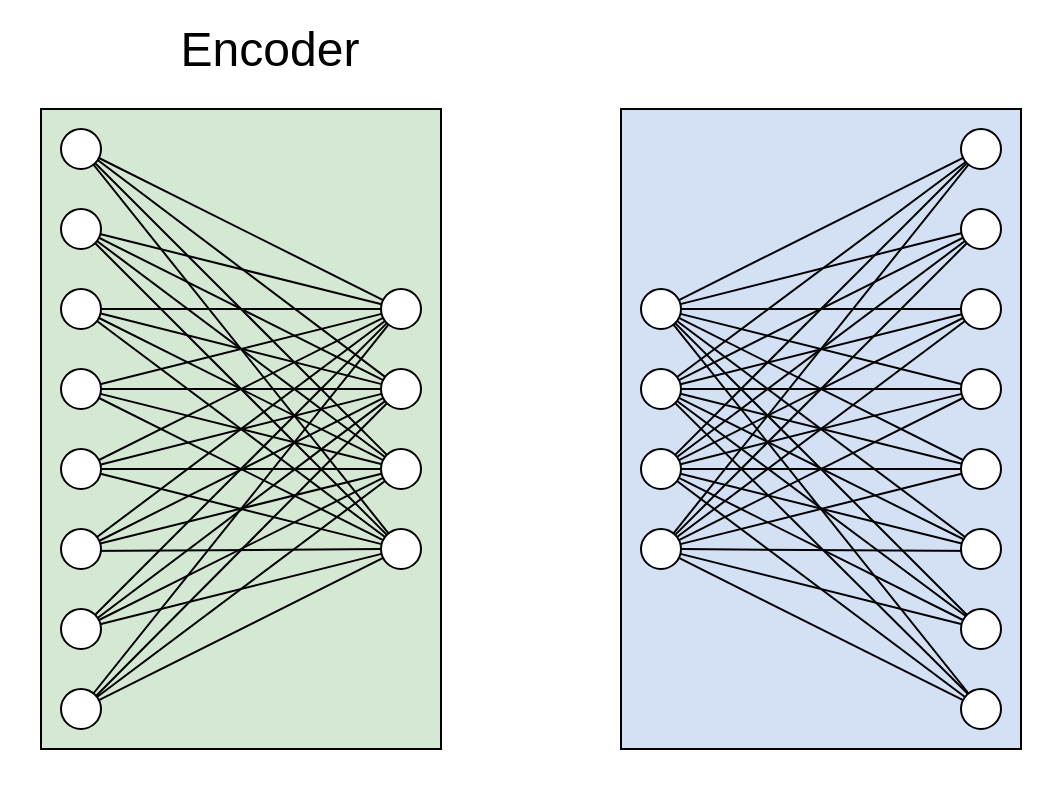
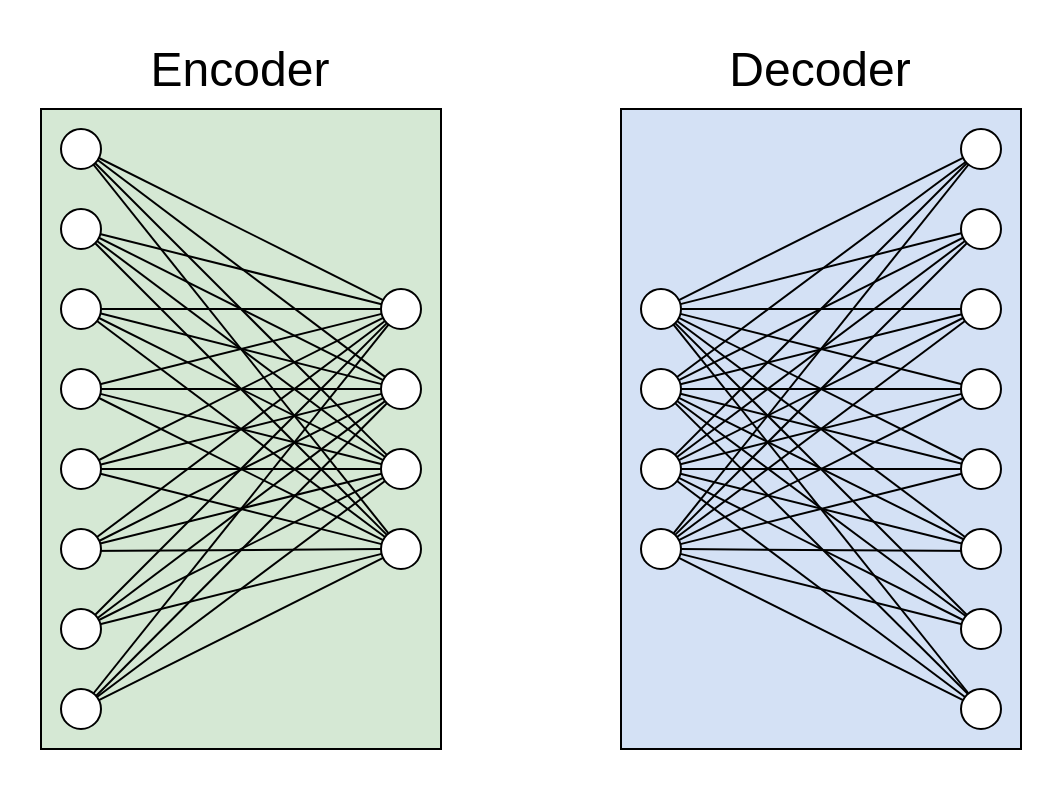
node "Encoder": moved (271, 51) -> (241, 71)
node "Decoder": added
